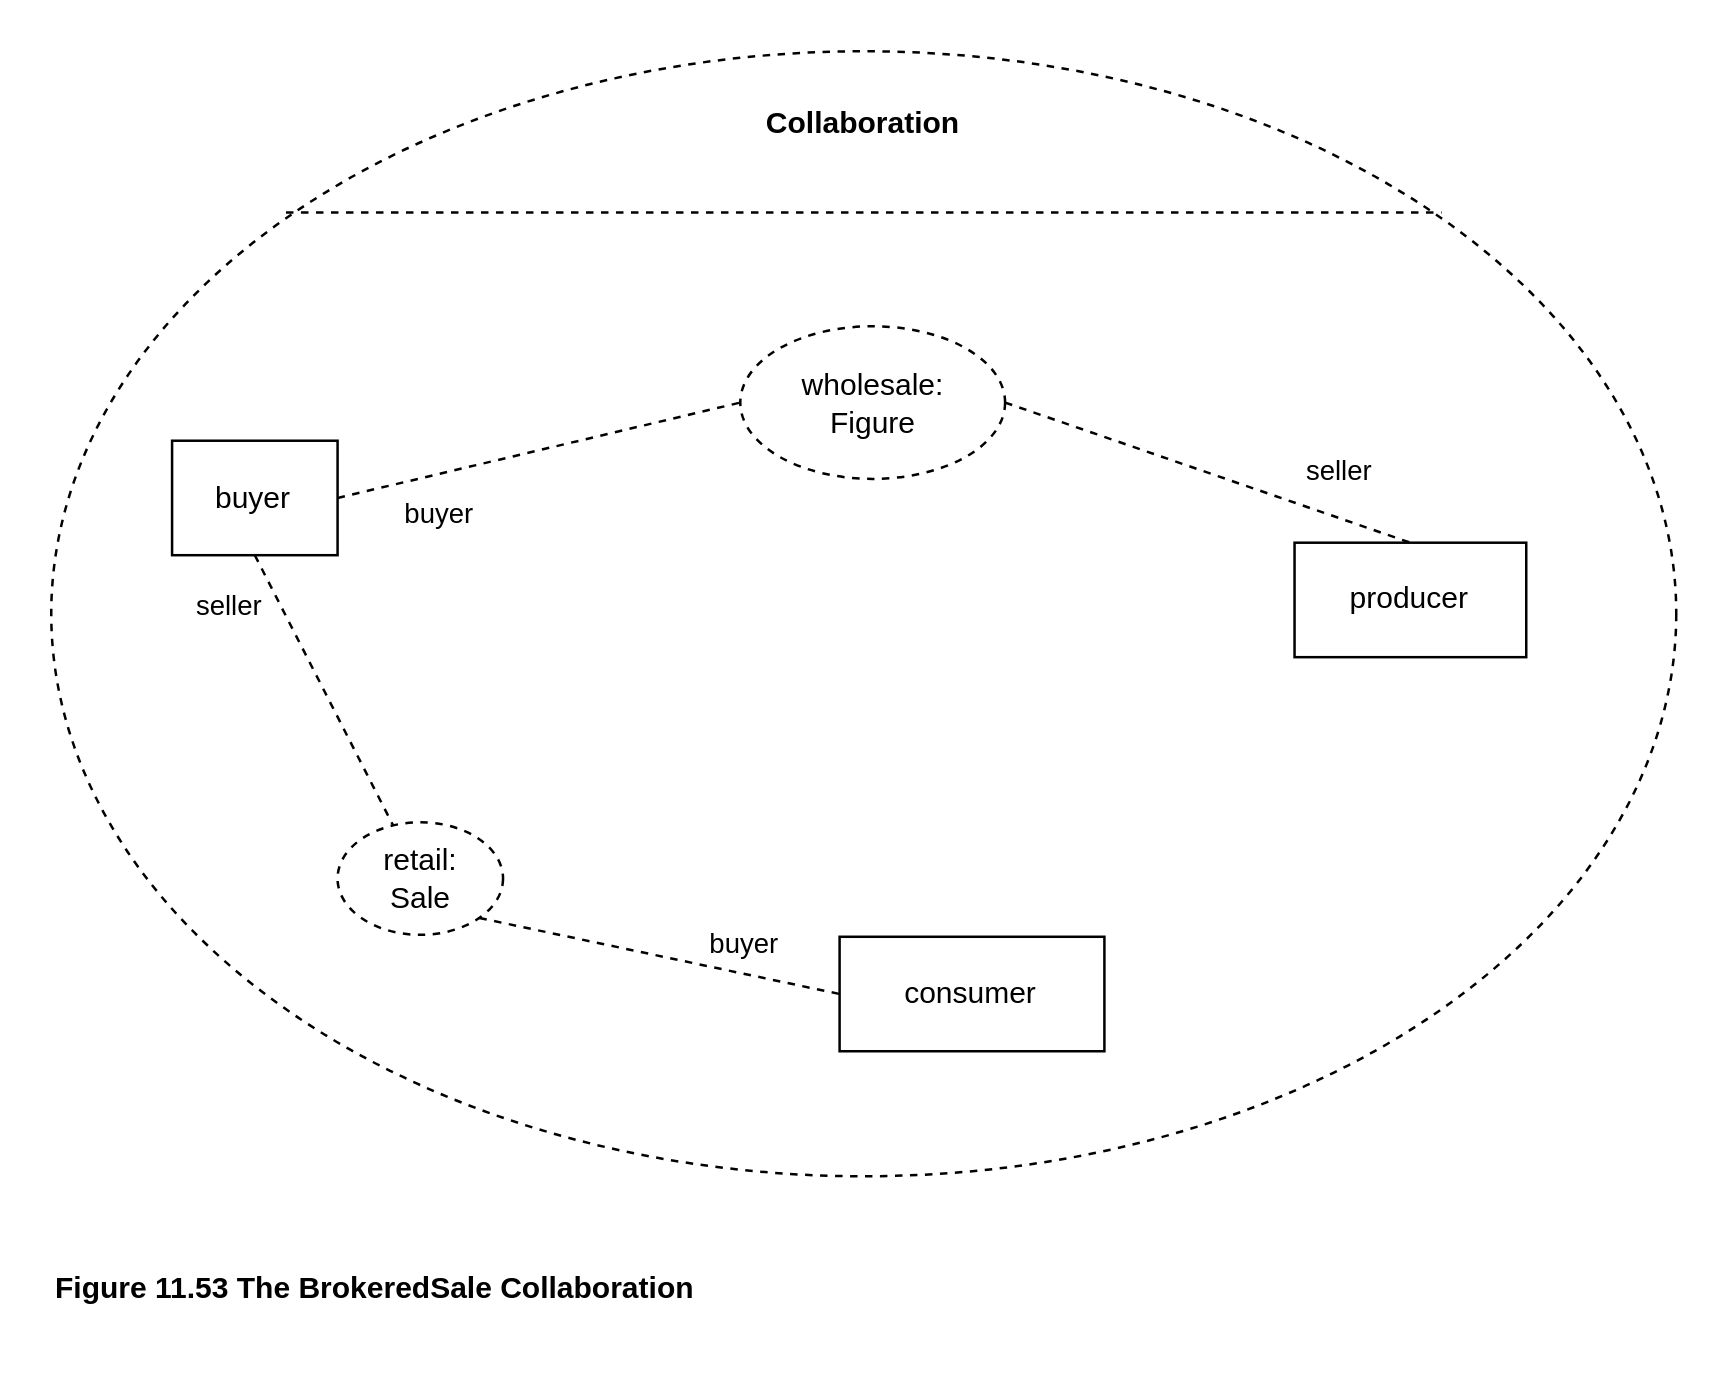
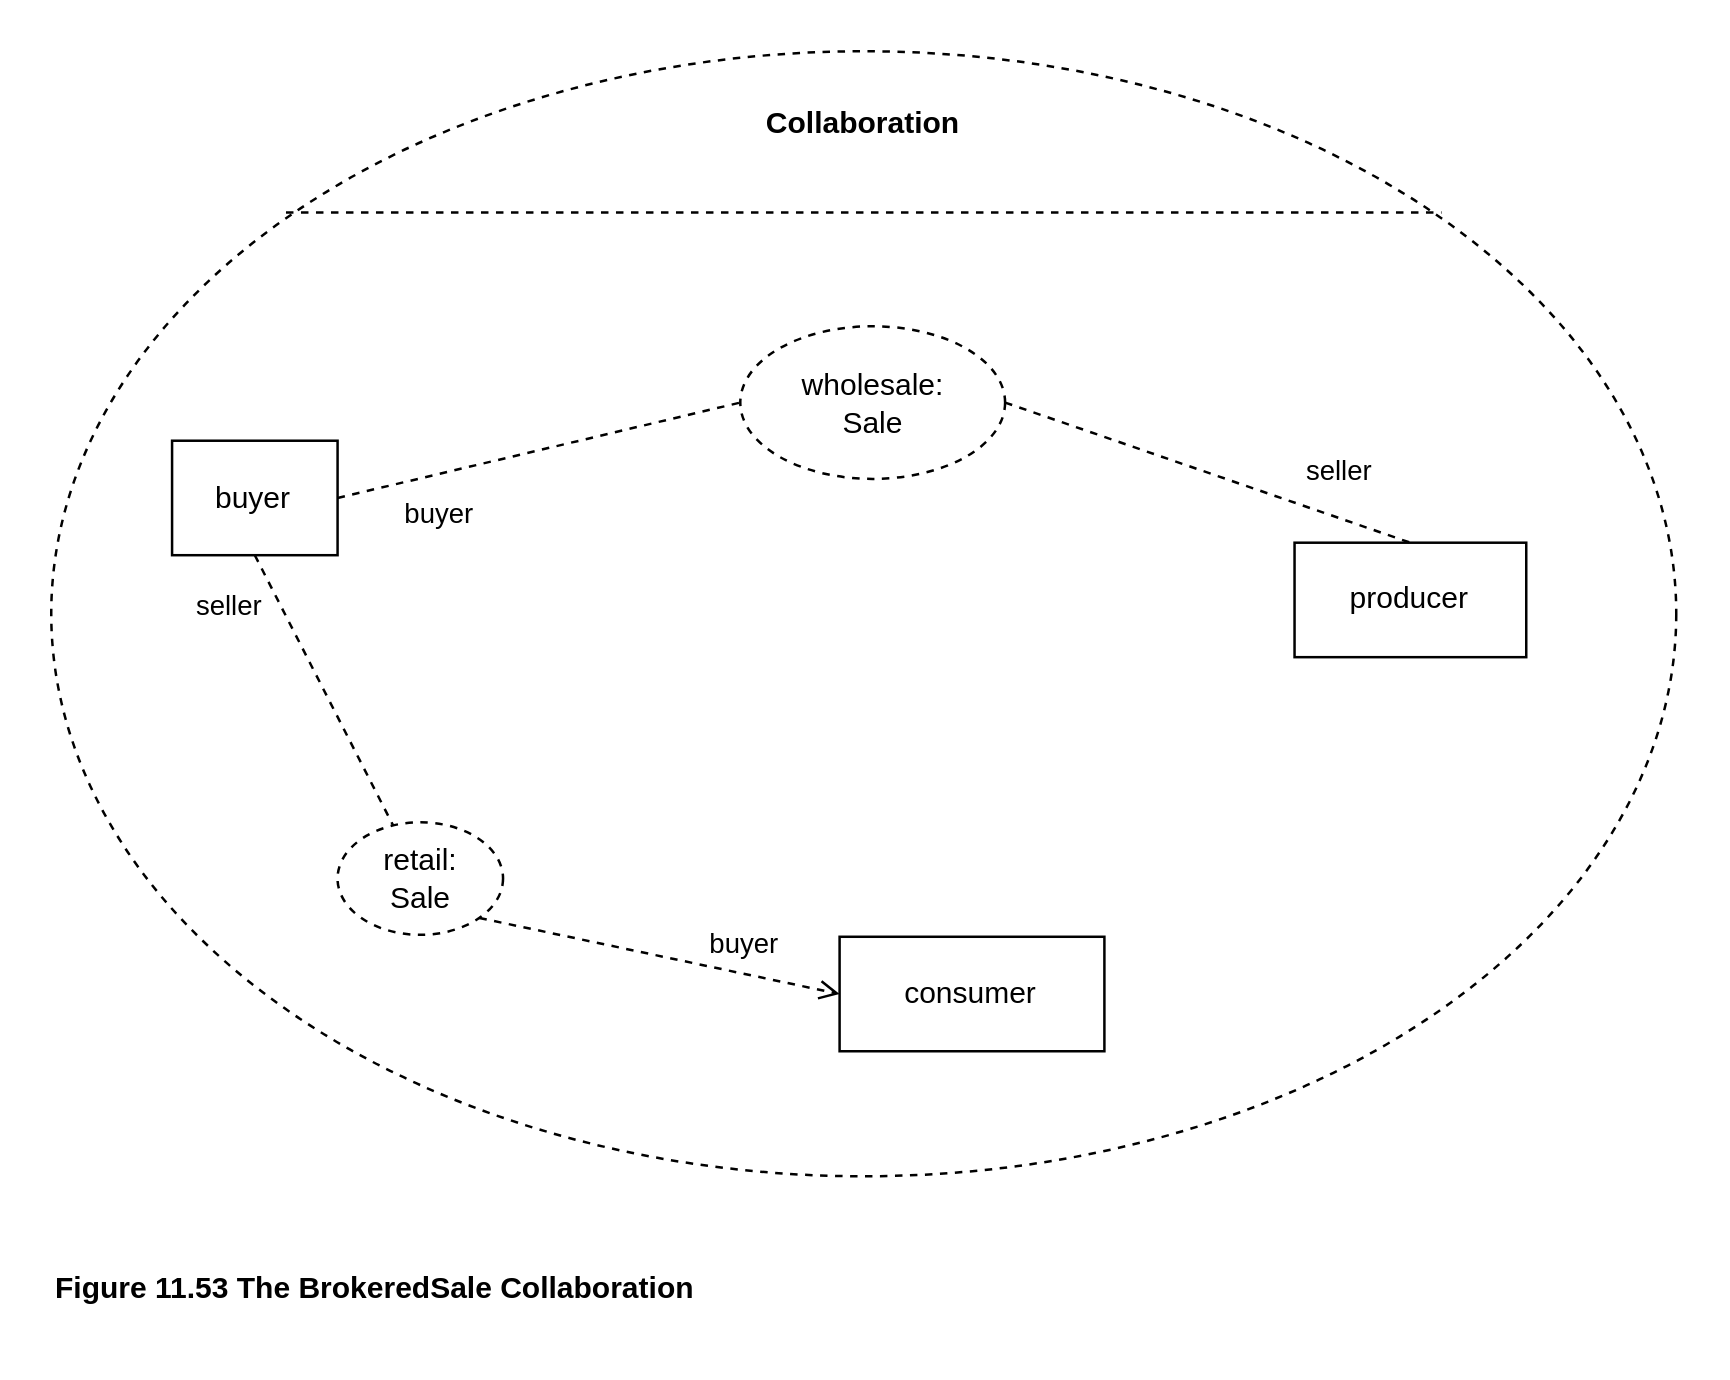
node "wholesale: Figure": label "wholesale: Figure" -> "wholesale: Sale"
edge "retail: Sale" -- "consumer": arrowhead none -> open
